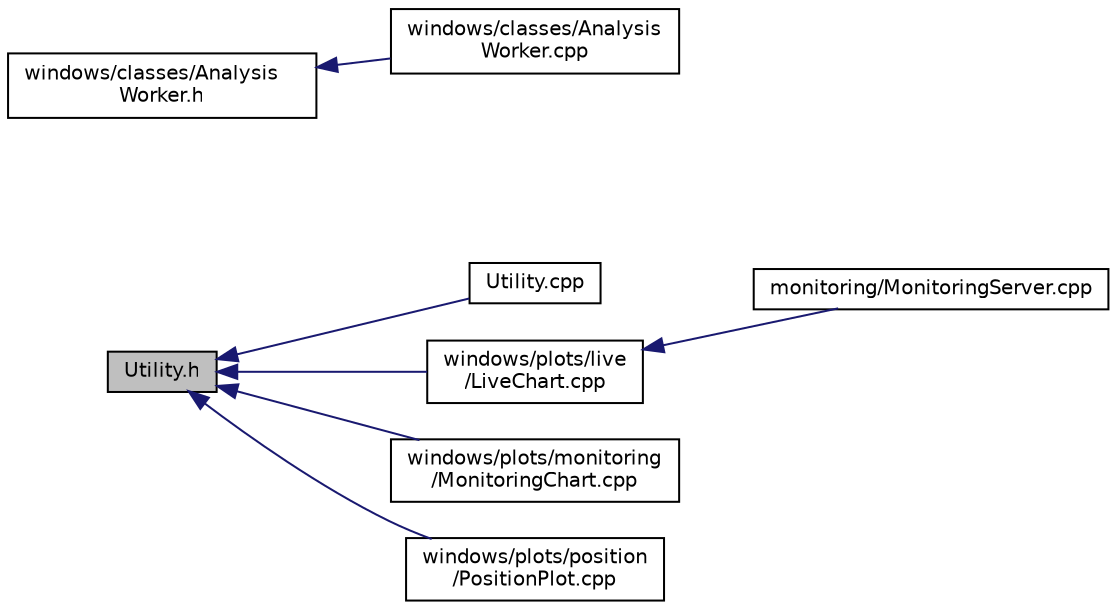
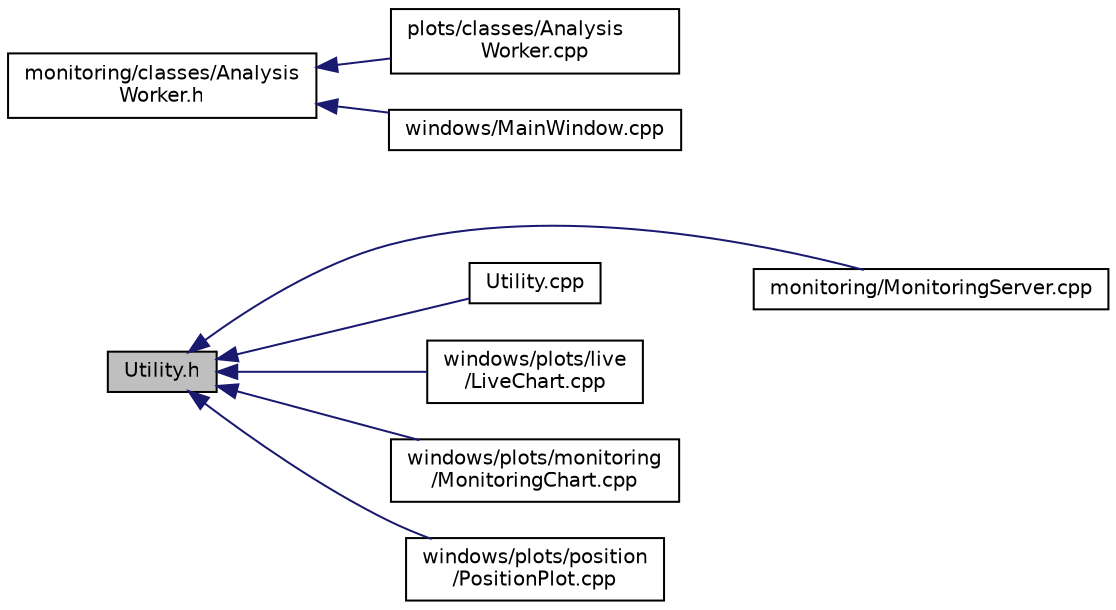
node "windows/classes/Analysis Worker.cpp": label "windows/classes/Analysis Worker.cpp" -> "plots/classes/Analysis Worker.cpp"
node "windows/classes/Analysis Worker.h": label "windows/classes/Analysis Worker.h" -> "monitoring/classes/Analysis Worker.h"
node "windows/MainWindow.cpp": added
edge "monitoring/MonitoringServer.cpp" -> "windows/plots/live /LiveChart.cpp": now "monitoring/MonitoringServer.cpp" -> "Utility.h"
